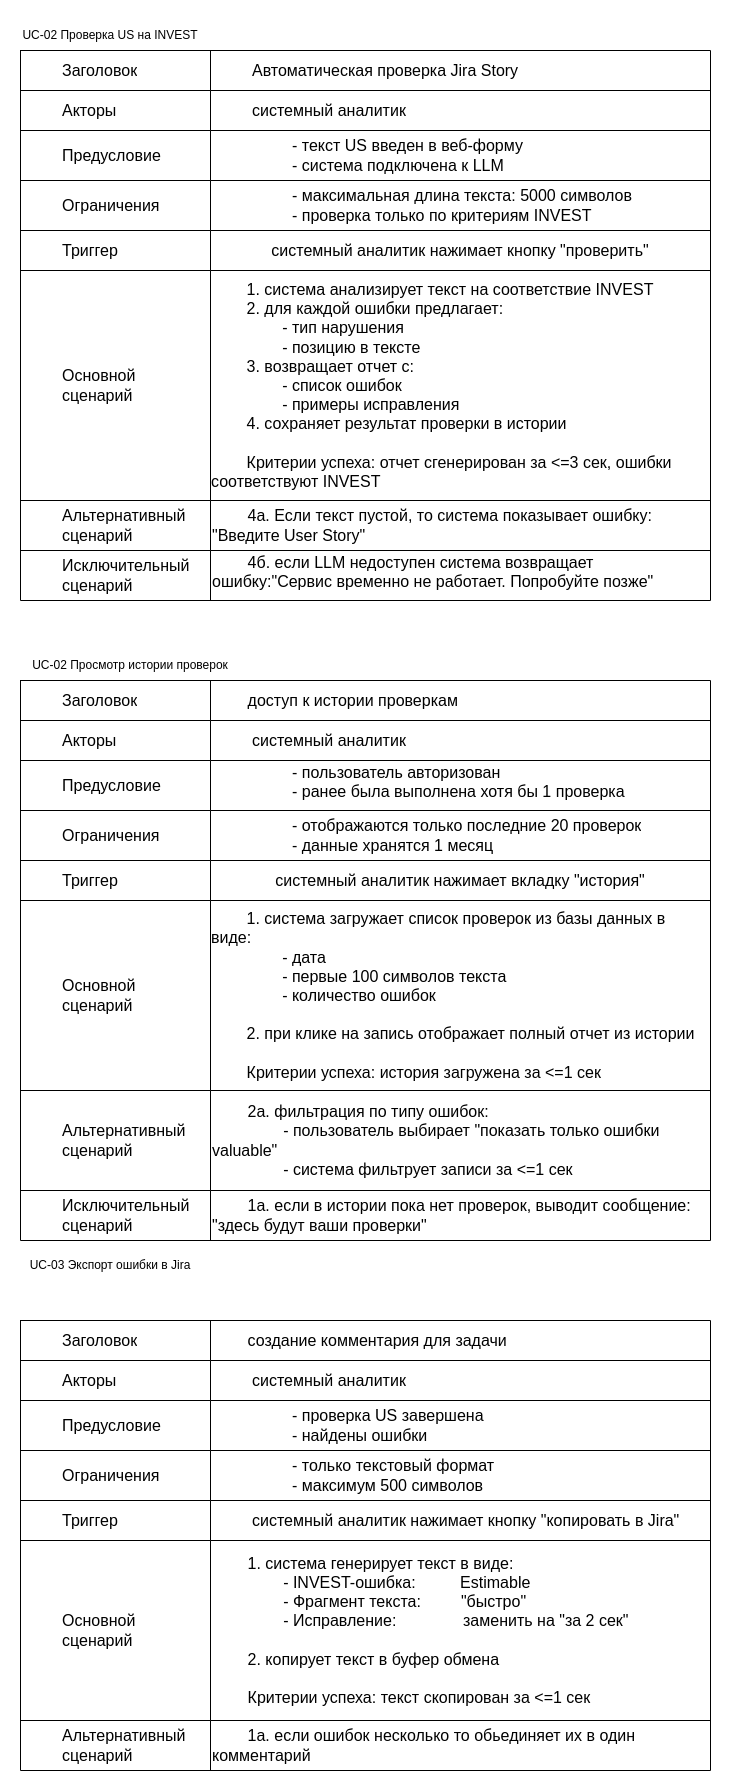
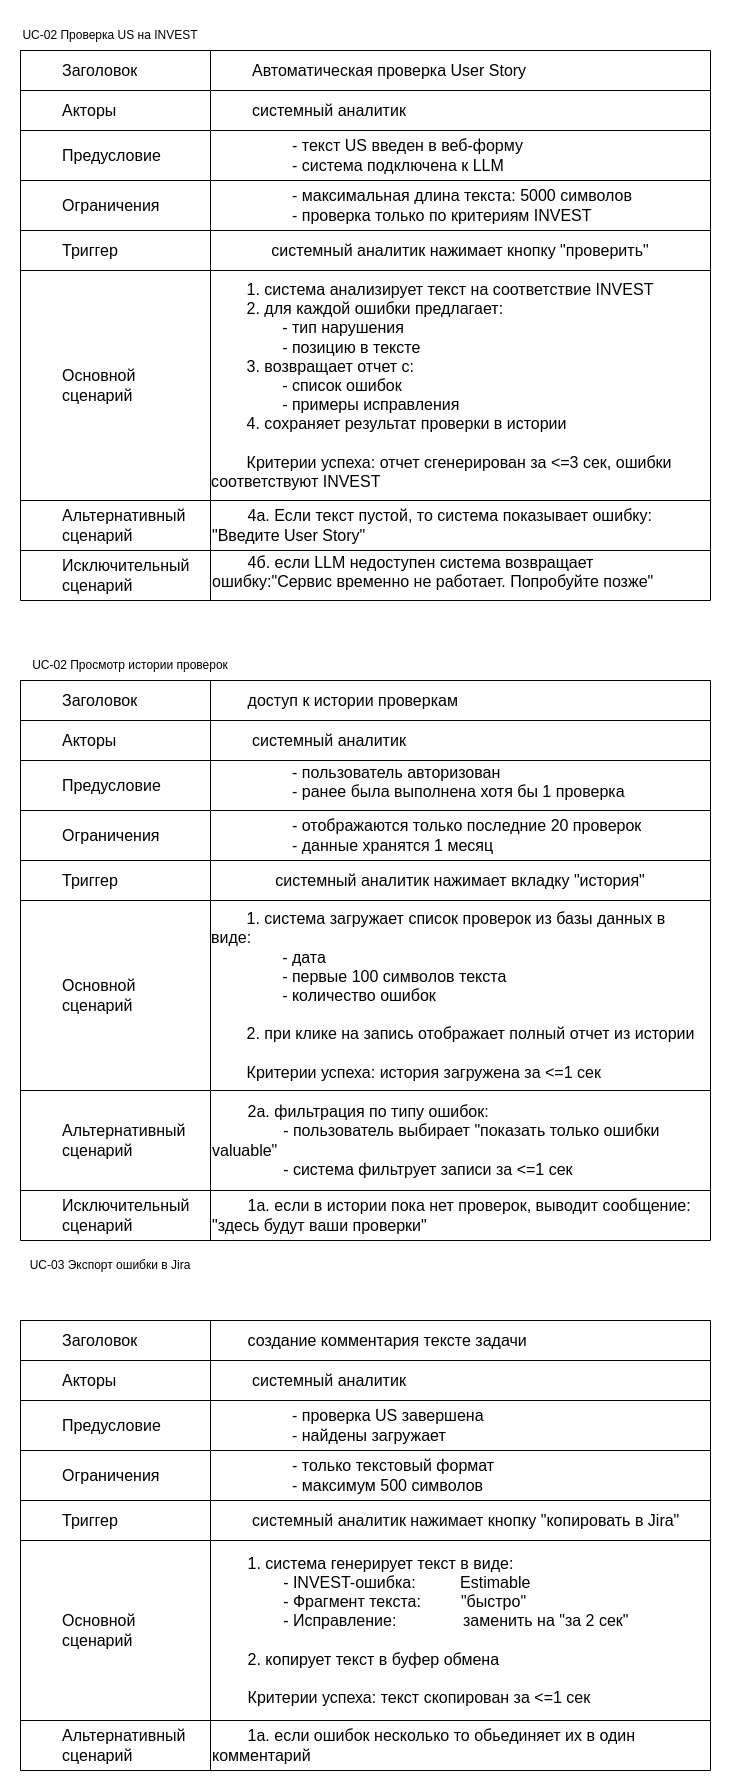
node "Автоматическая проверка Jira Story": label "Автоматическая проверка Jira Story" -> "Автоматическая проверка User Story"
node "создание комментария для задачи": label "создание комментария для задачи" -> "создание комментария тексте задачи"
node "- проверка US завершена - найдены ошибки": label "- проверка US завершена - найдены ошибки" -> "- проверка US завершена - найдены загружает"
